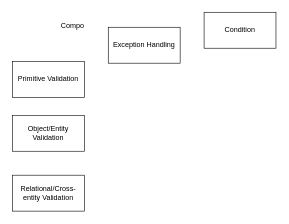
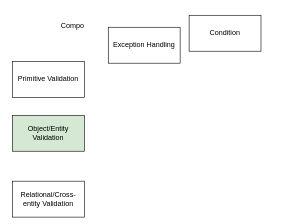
node "Condition": moved (240, 30) -> (225, 33)
node "Object/Entity Validation": fillcolor #ffffff -> #d5e8d4
node "Relational/Cross-entity Validation": moved (48, 194) -> (48, 200)
